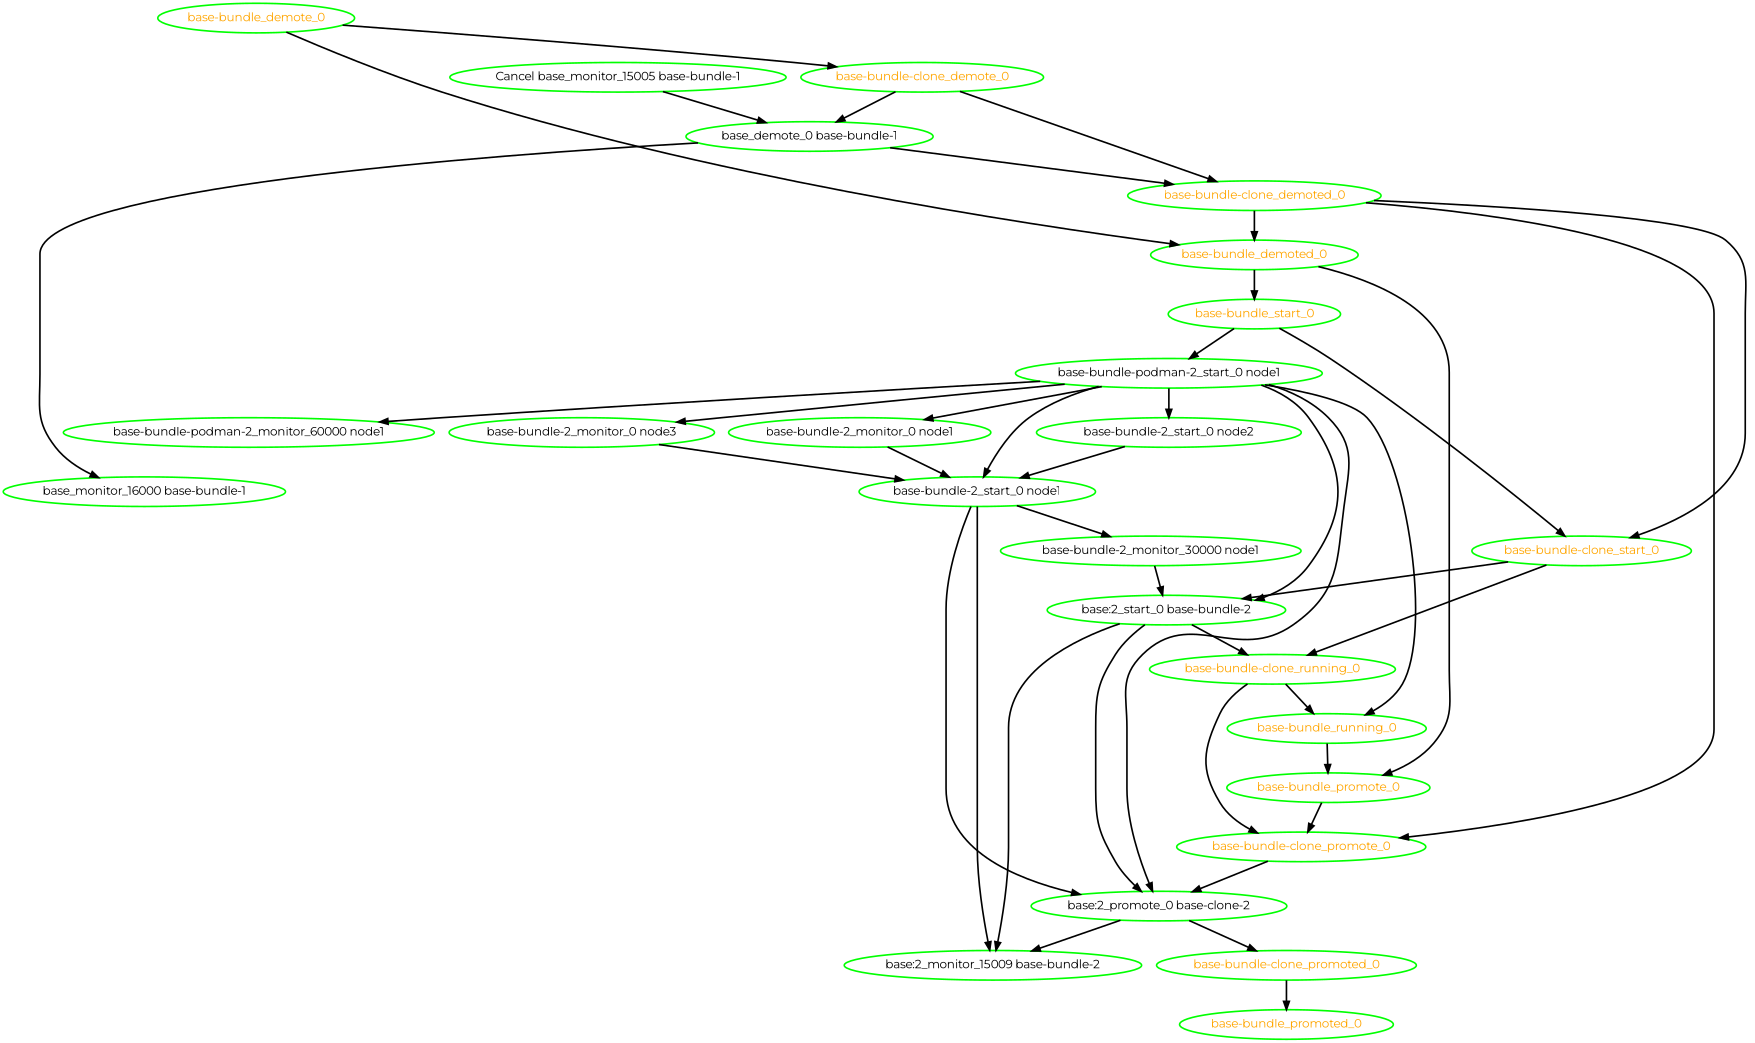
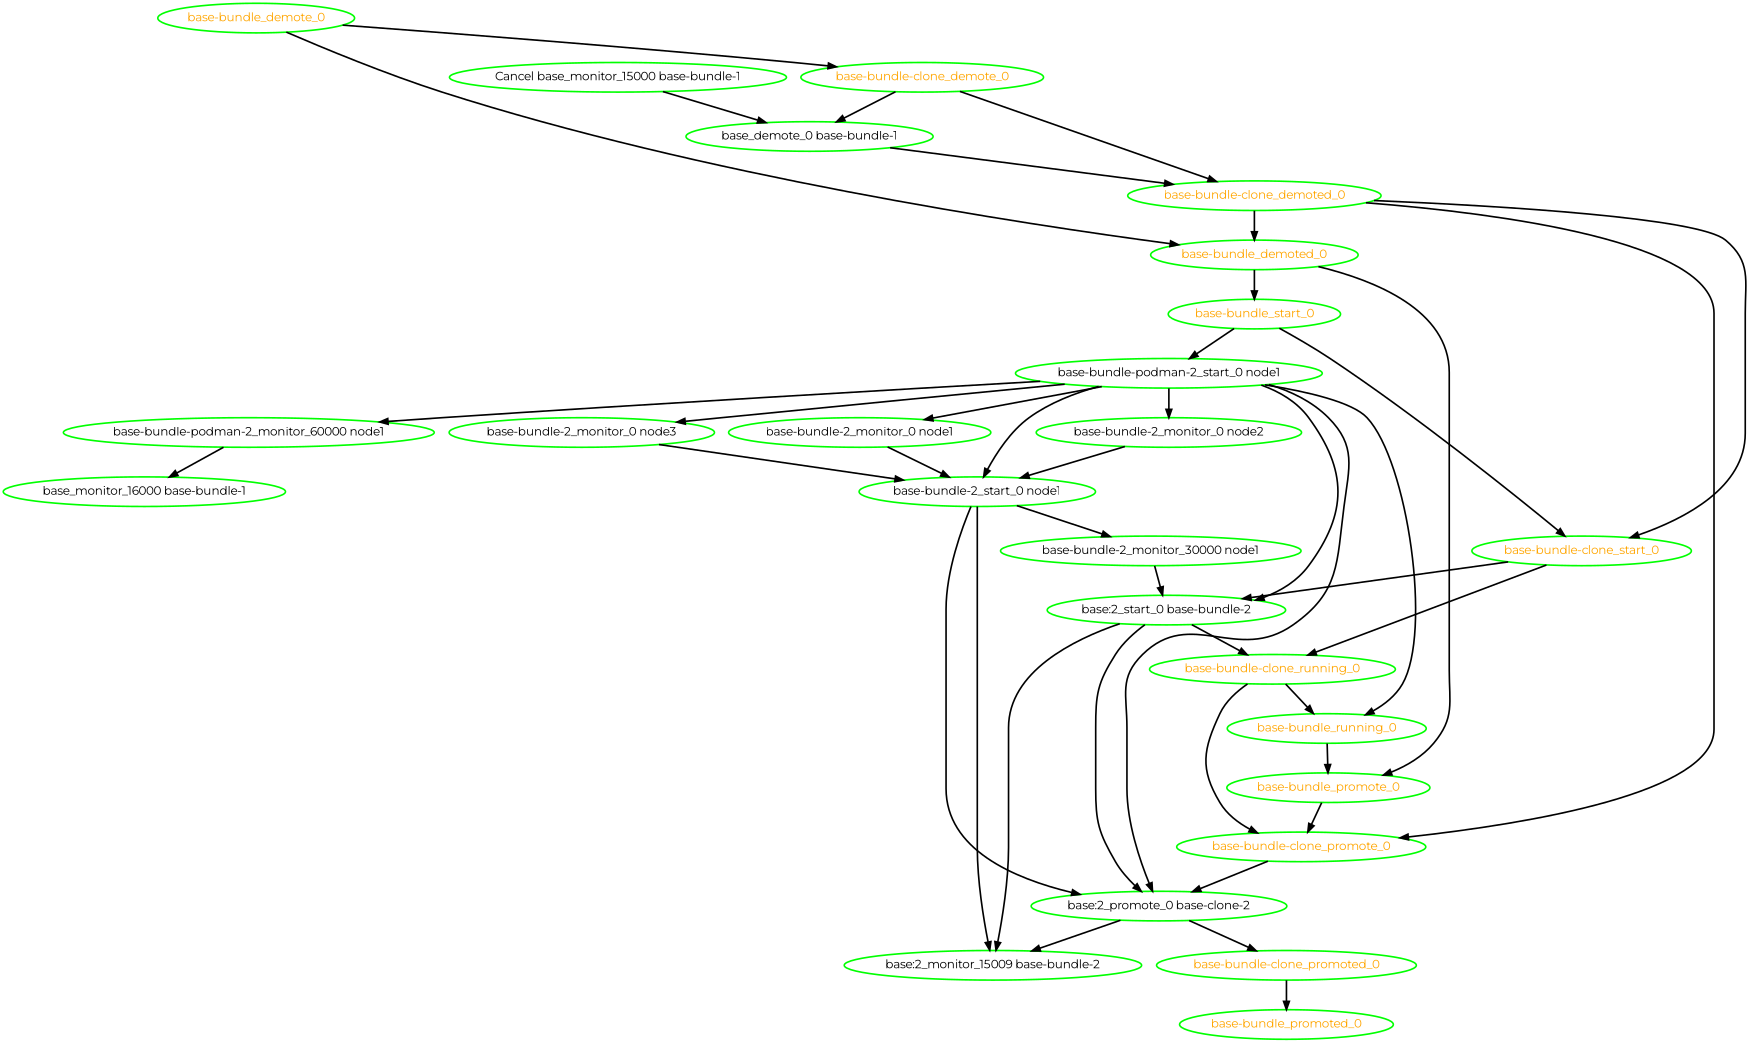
node "Cancel base_monitor_15005 base-bundle-1": label "Cancel base_monitor_15005 base-bundle-1" -> "Cancel base_monitor_15000 base-bundle-1"
edge "base_demote_0 base-bundle-1" -> "base_monitor_16000 base-bundle-1": now "base-bundle-podman-2_monitor_60000 node1" -> "base_monitor_16000 base-bundle-1"
node "base-bundle-2_start_0 node2": label "base-bundle-2_start_0 node2" -> "base-bundle-2_monitor_0 node2"
